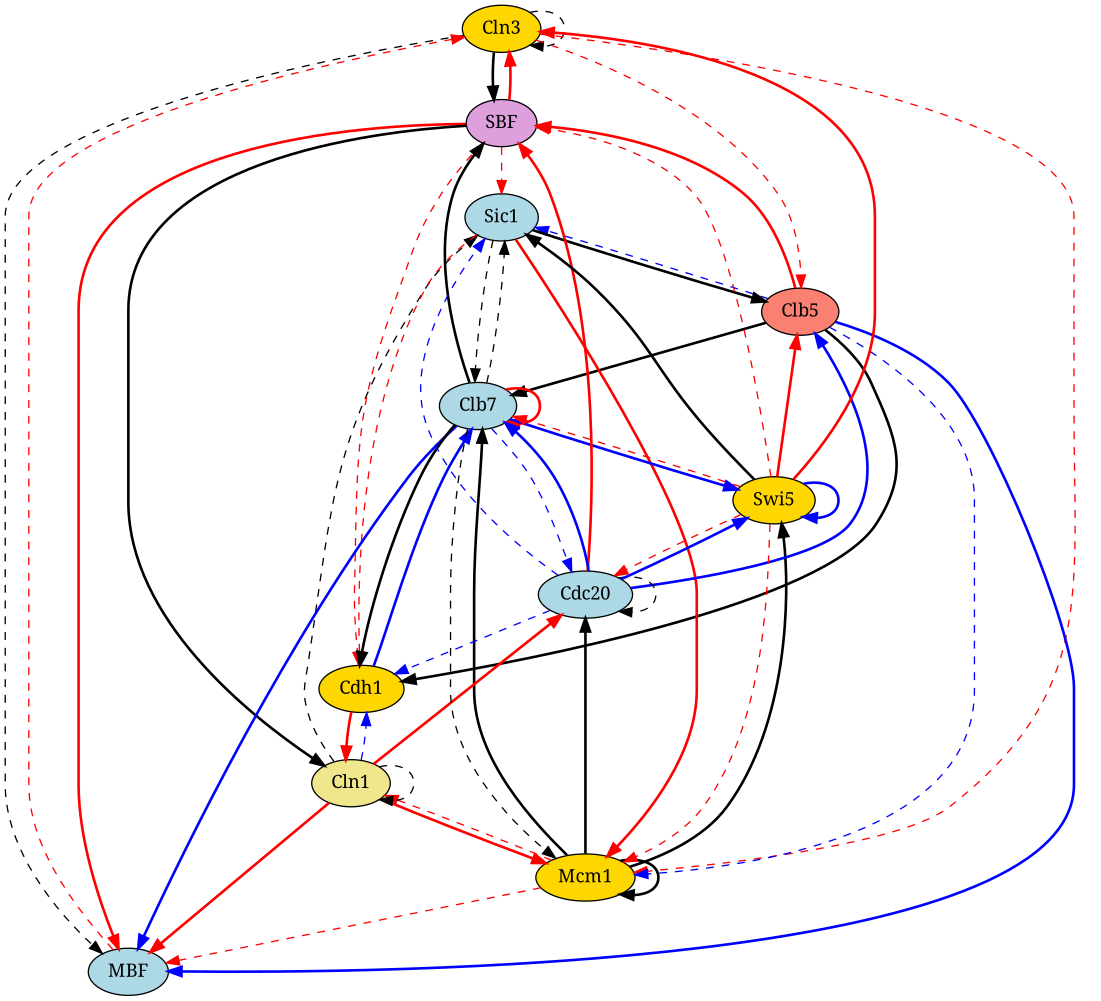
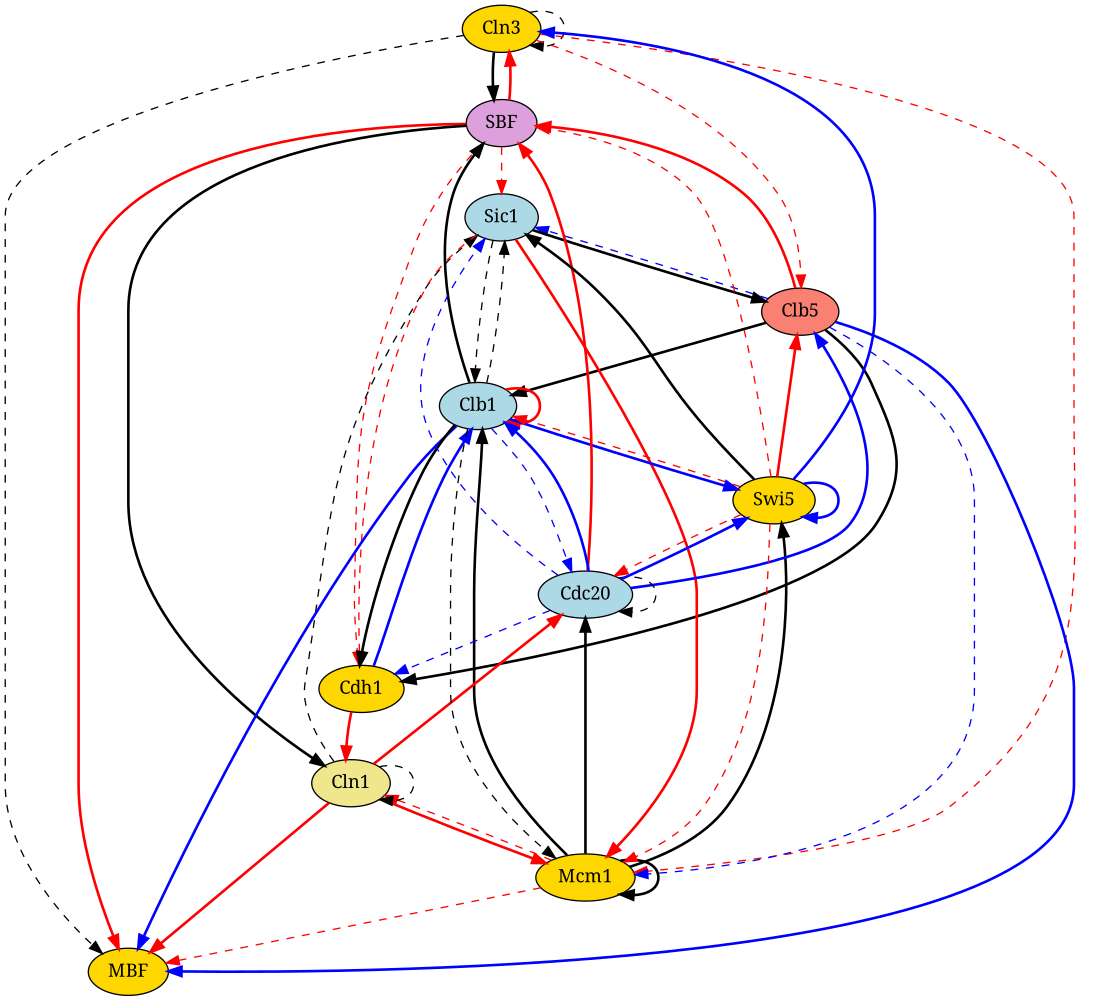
edge "Swi5" -> "Cln3": color red -> blue
edge "MBF" -> "Cln3": removed
node "Clb7": label "Clb7" -> "Clb1"
edge "Cln1" -> "Cdh1": removed
node "MBF": fillcolor lightblue -> gold
